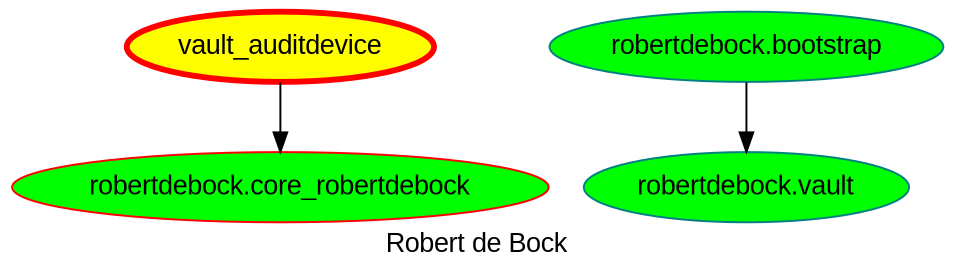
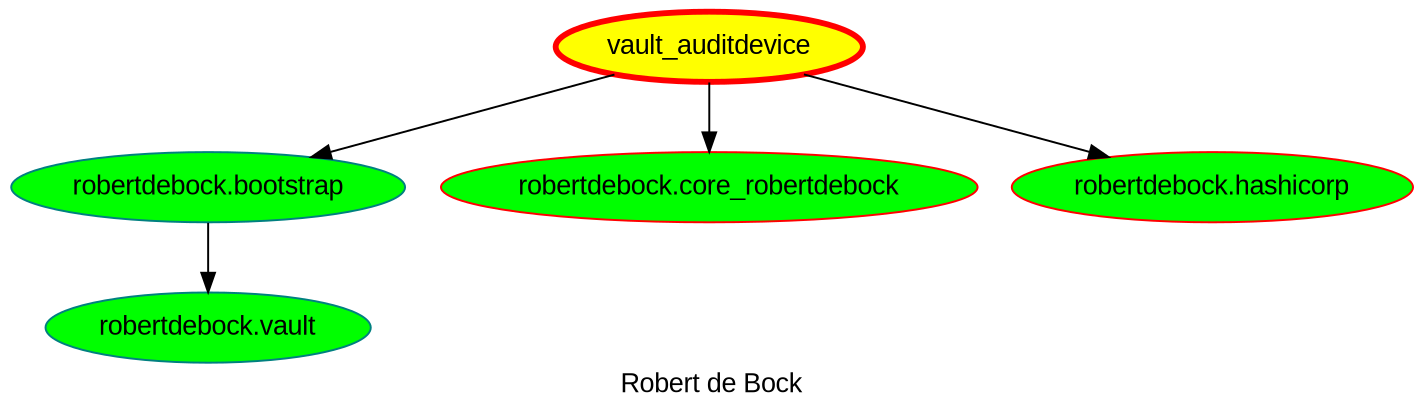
edge "vault_auditdevice" -> "robertdebock.bootstrap": added
node "robertdebock.hashicorp": added
